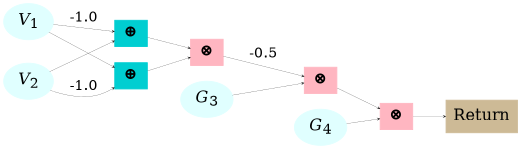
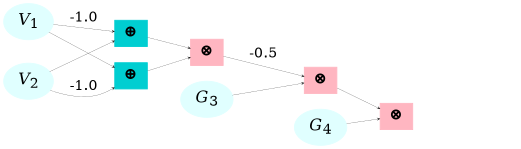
node "Return": removed
